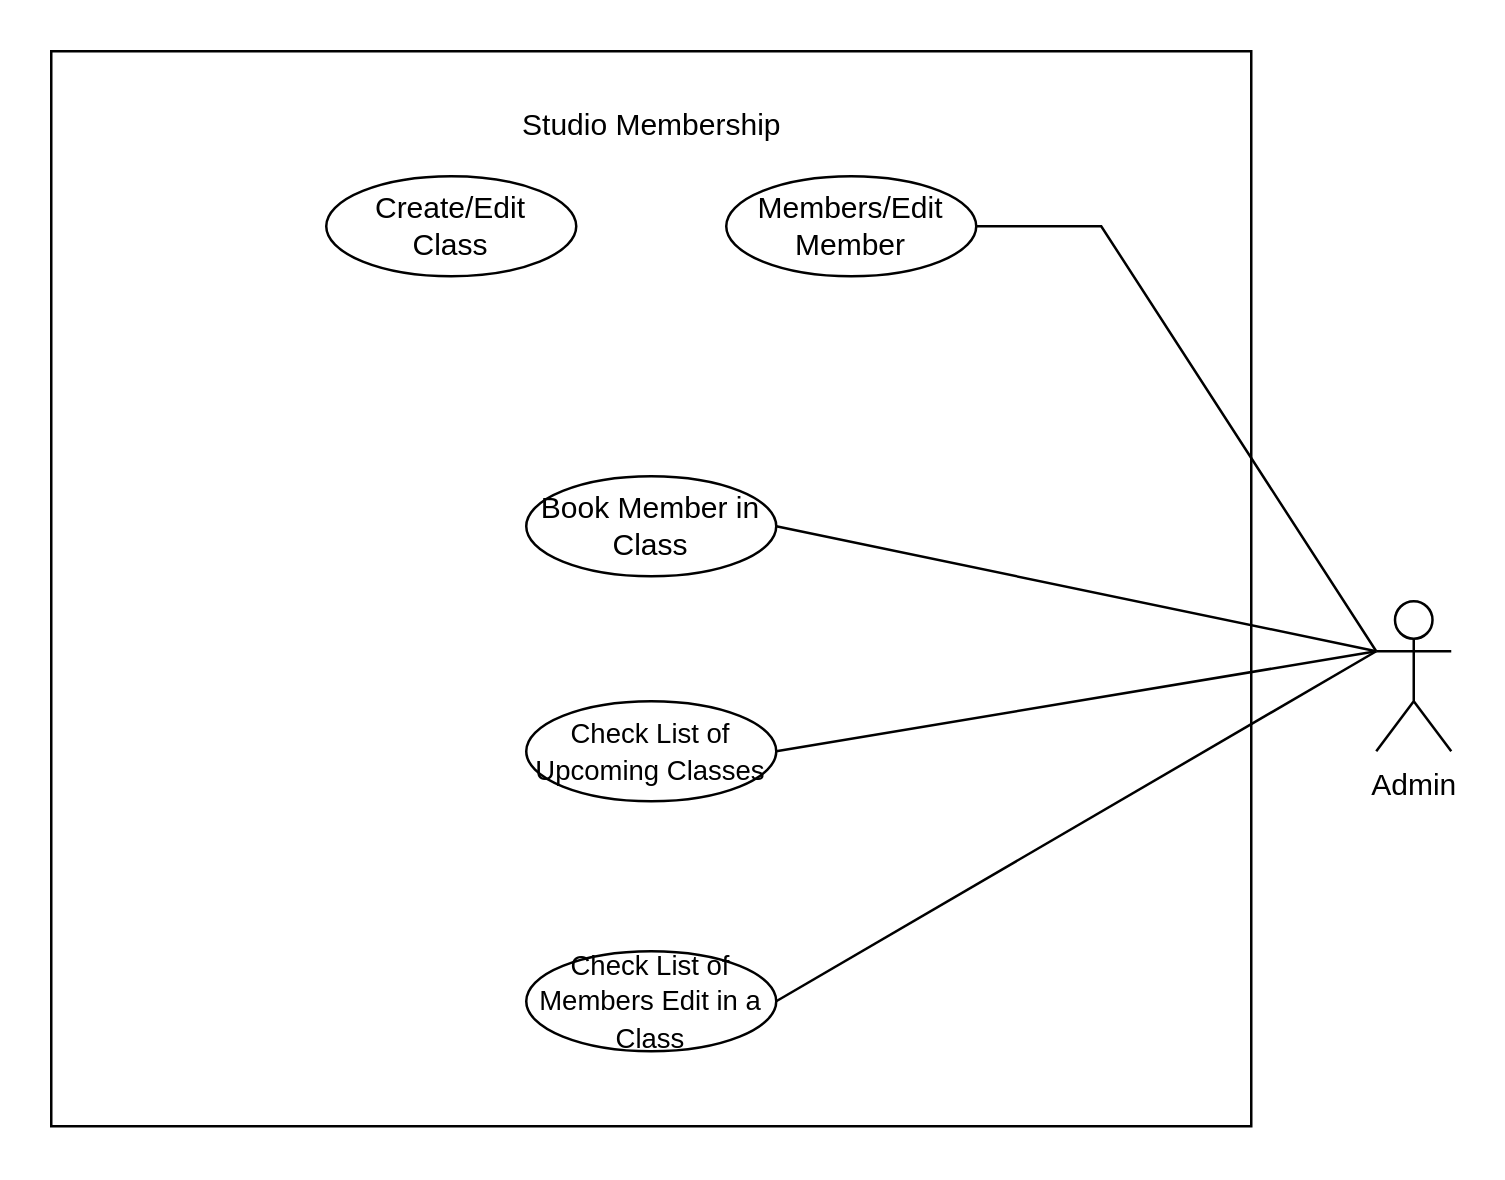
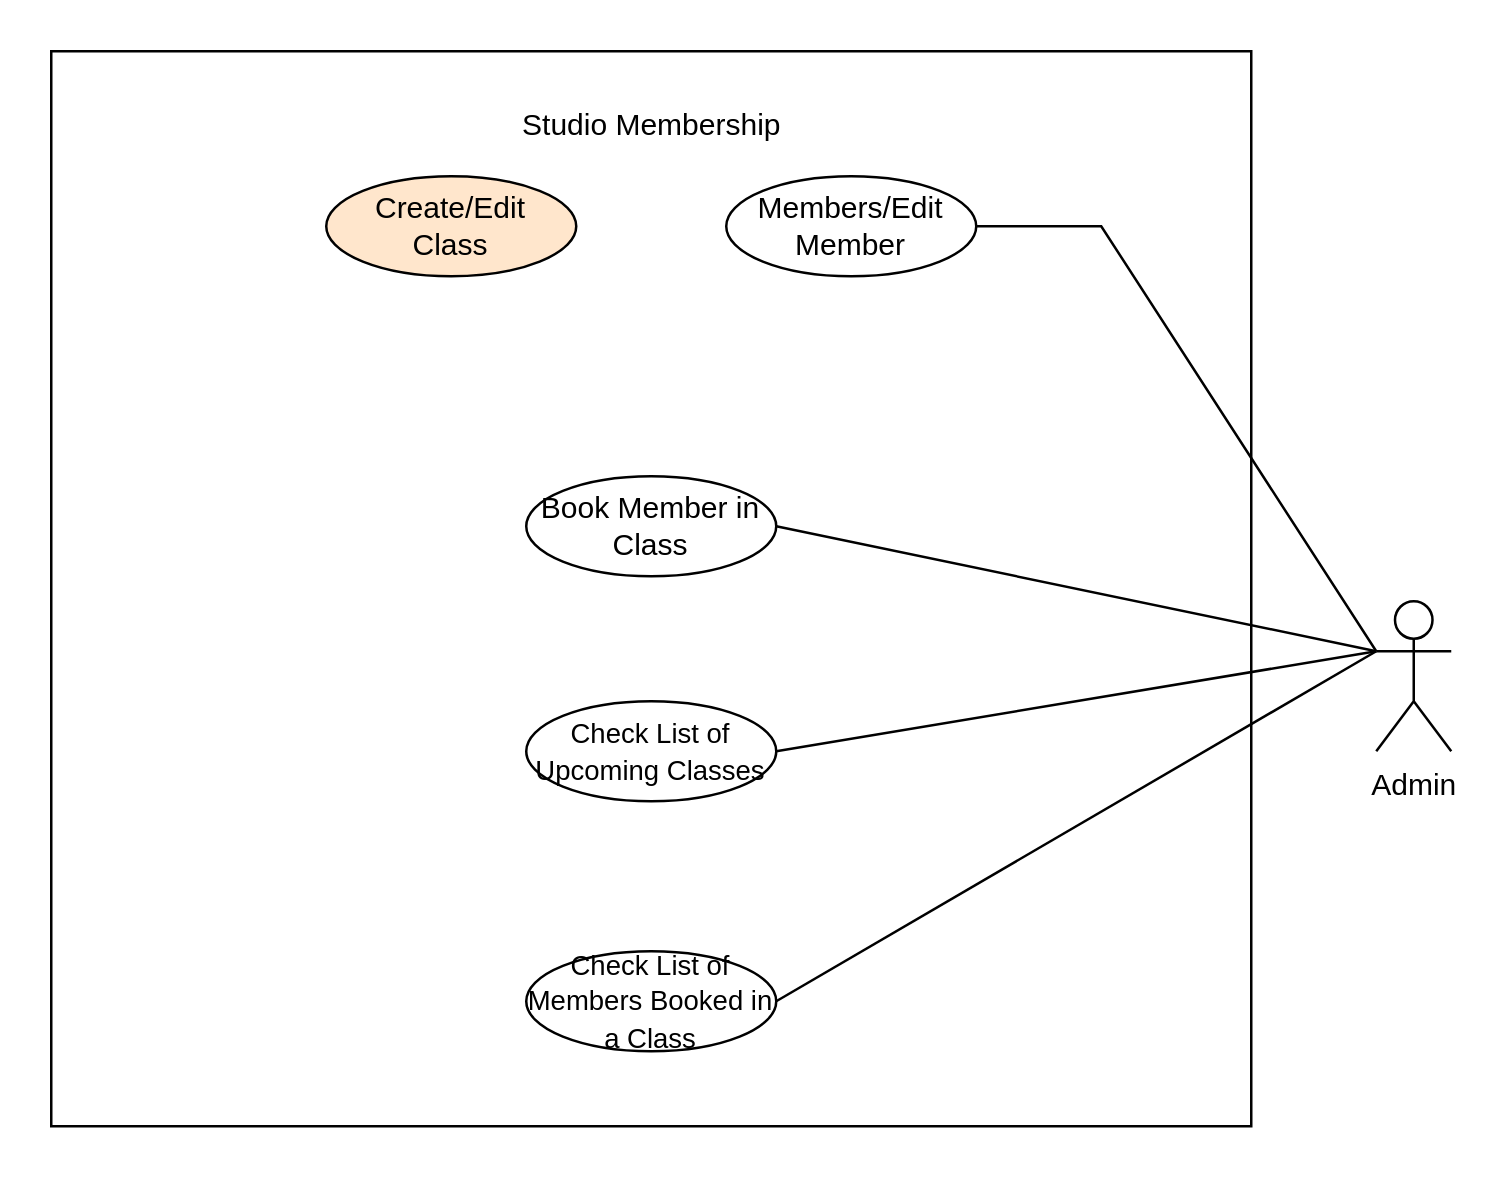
node "Create/Edit Class": fillcolor #ffffff -> #ffe6cc
node "Check List of Members Edit in a Class": label "Check List of Members Edit in a Class" -> "Check List of Members Booked in a Class"
